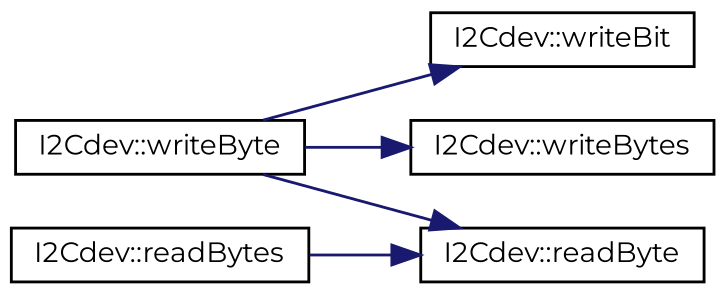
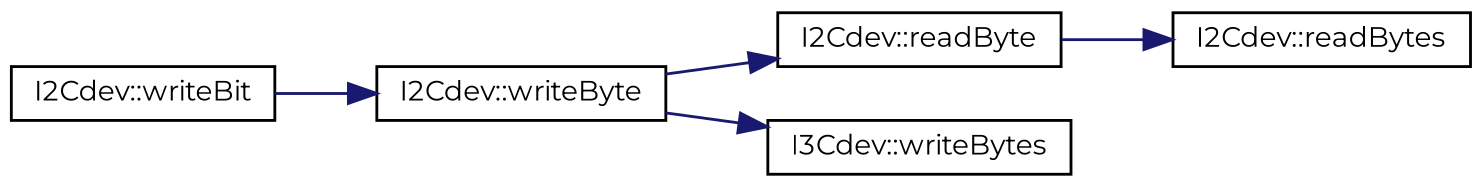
edge "I2Cdev::writeByte" -> "I2Cdev::writeBit": reversed
node "I2Cdev::writeBytes": label "I2Cdev::writeBytes" -> "I3Cdev::writeBytes"
edge "I2Cdev::readBytes" -> "I2Cdev::readByte": reversed
